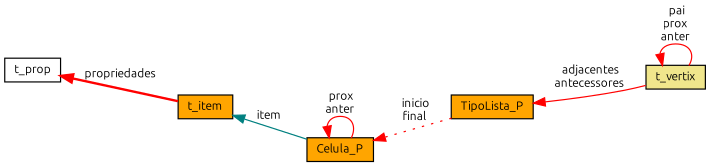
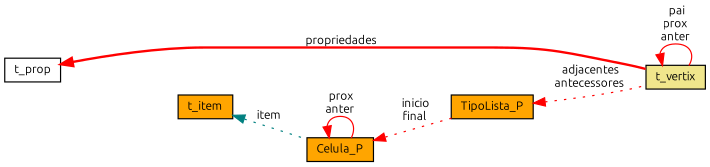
edge "t_item" -> "t_prop": now "t_vertix" -> "t_prop"
edge "t_vertix" -> "TipoLista_P": style solid -> dotted
edge "Celula_P" -> "t_item": style solid -> dotted
